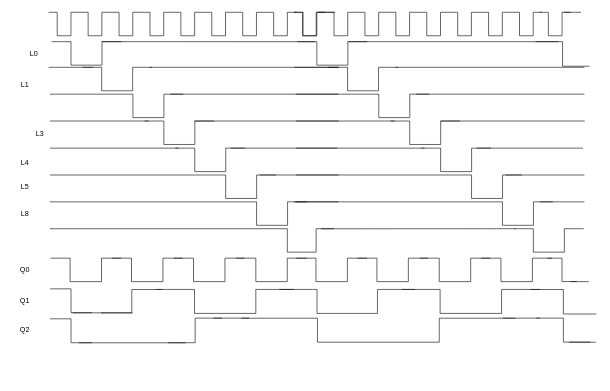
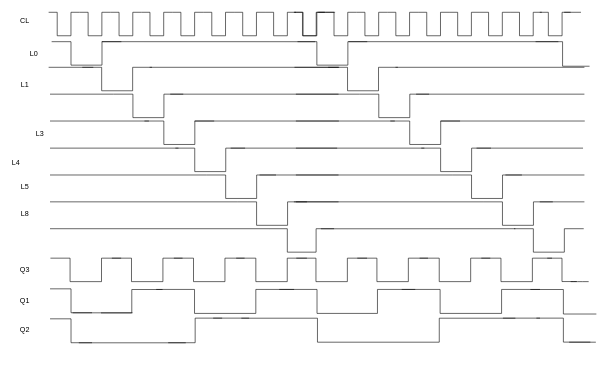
node "CL": added
node "L4": moved (24, 163) -> (15, 163)
node "Q0": label "Q0" -> "Q3"
